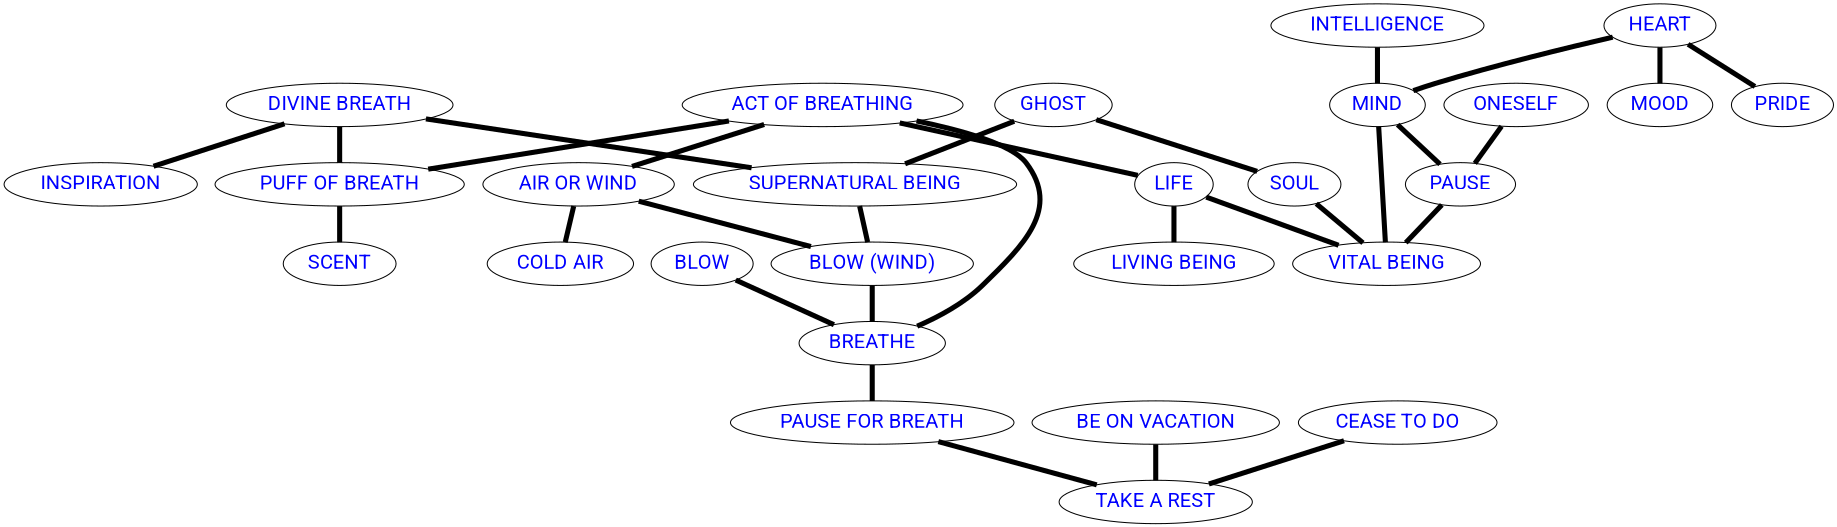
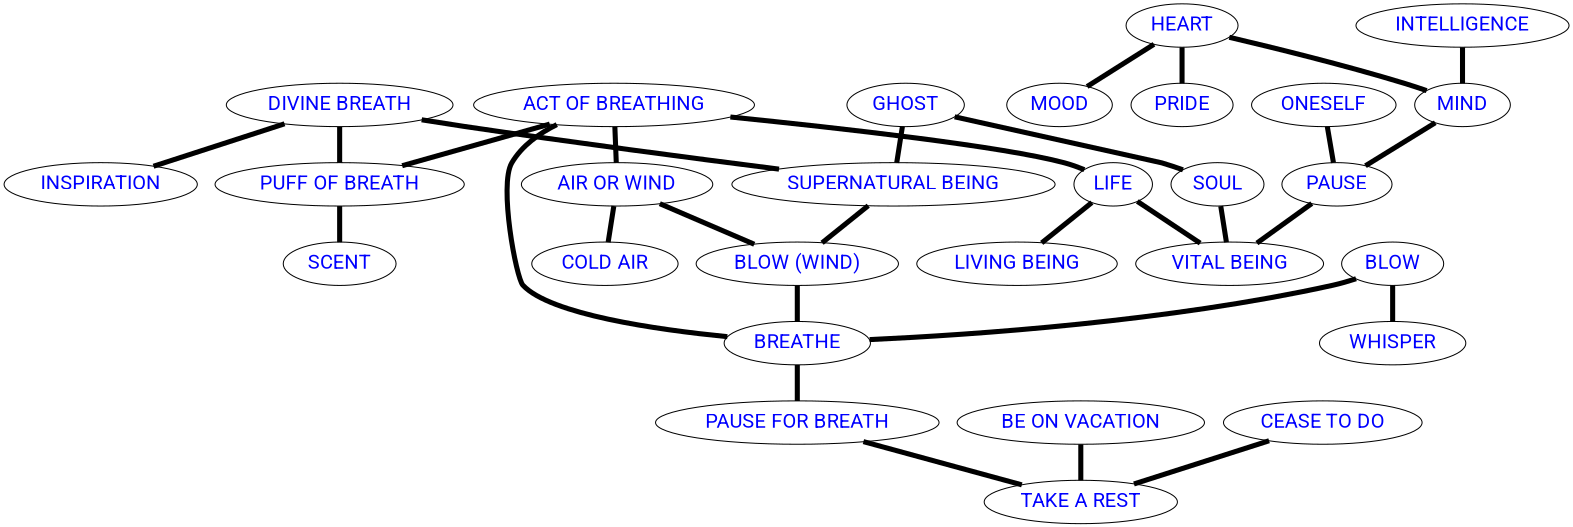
edge "MIND" -- "VITAL BEING": removed
node "WHISPER": added
